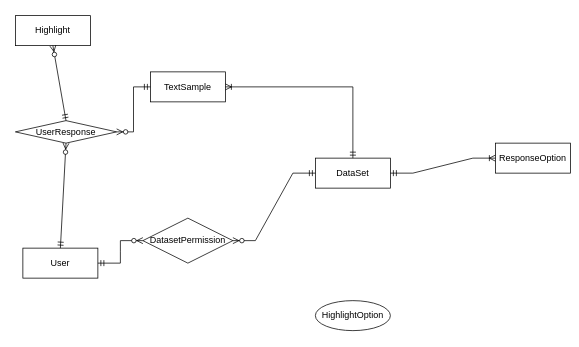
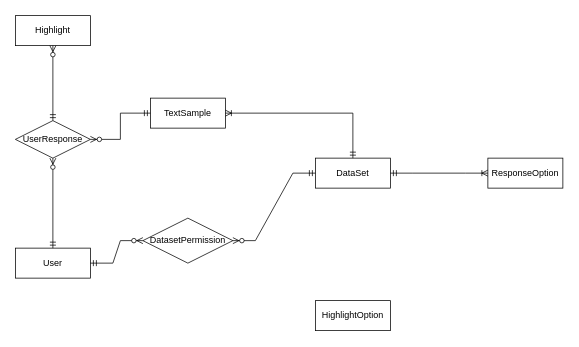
node "TextSample": moved (188, 87) -> (188, 113)
node "UserResponse": size 101x23 -> 75x38
node "ResponseOption": moved (533, 158) -> (525, 173)
node "User": moved (60, 263) -> (53, 263)
node "HighlightOption": shape ellipse -> rectangle
